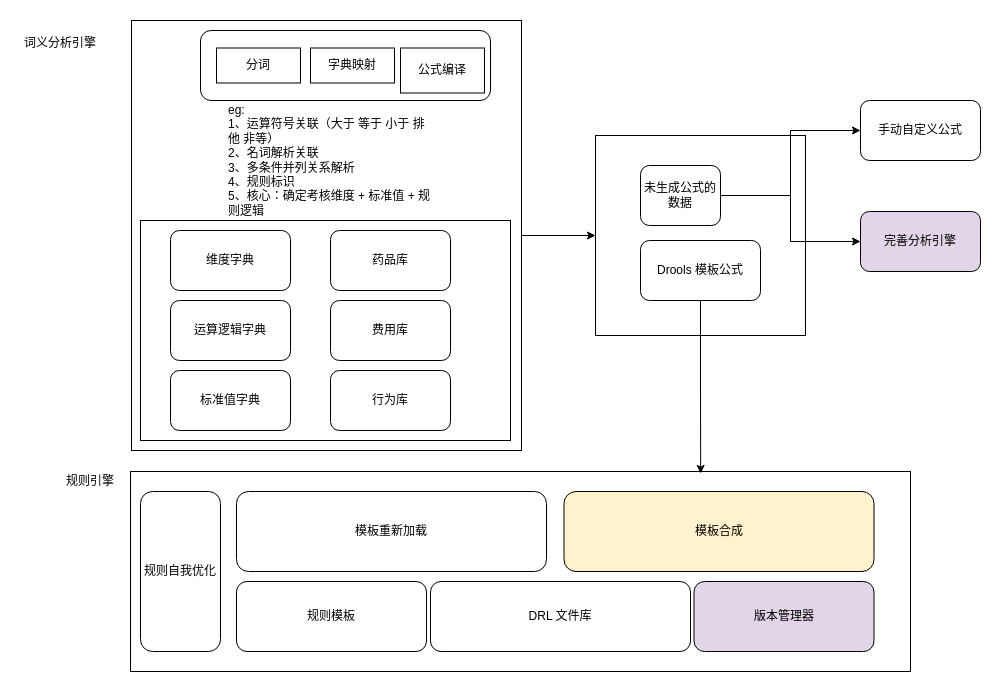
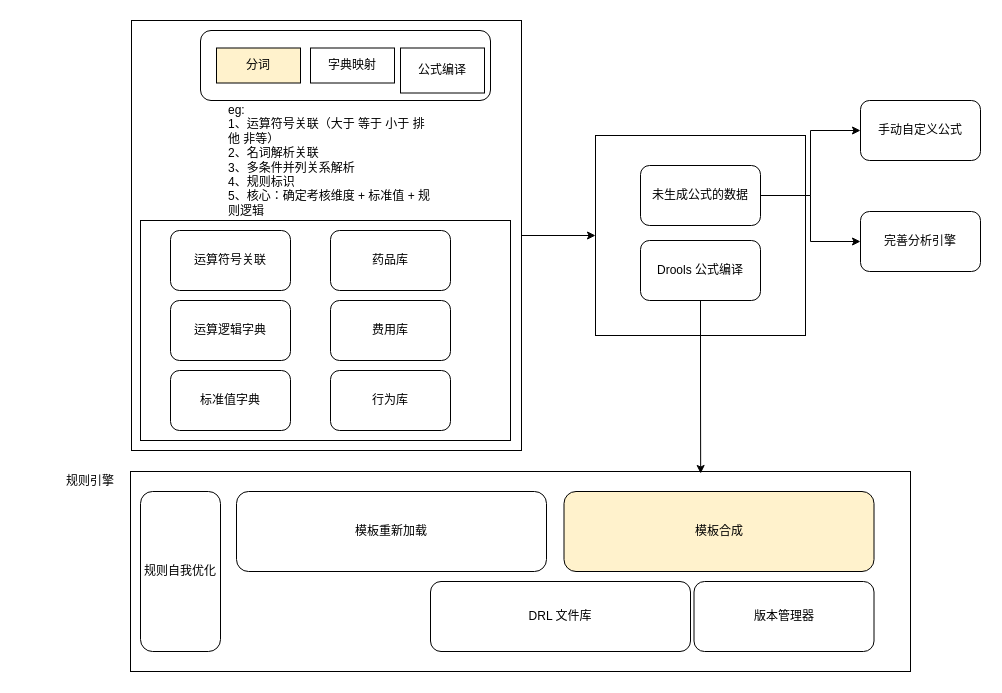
node "词义分析引擎": removed
node "分词": fillcolor #ffffff -> #fff2cc
node "未生成公式的数据": size 80x60 -> 120x60
node "完善分析引擎": fillcolor #e1d5e7 -> #ffffff
node "维度字典": label "维度字典" -> "运算符号关联"
node "Drools 模板公式": label "Drools 模板公式" -> "Drools 公式编译"
node "规则模板": removed
node "版本管理器": fillcolor #e1d5e7 -> #ffffff
